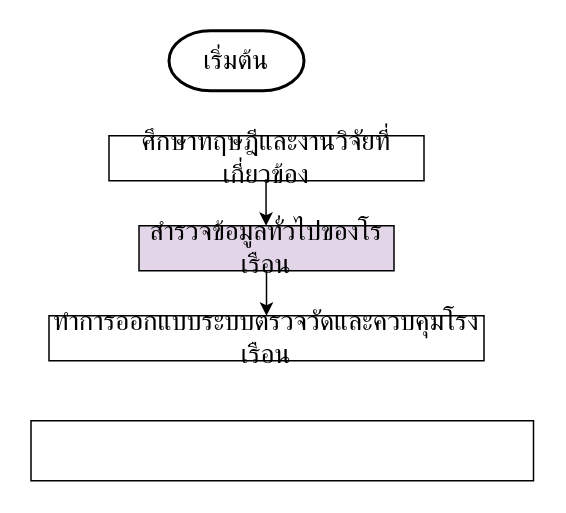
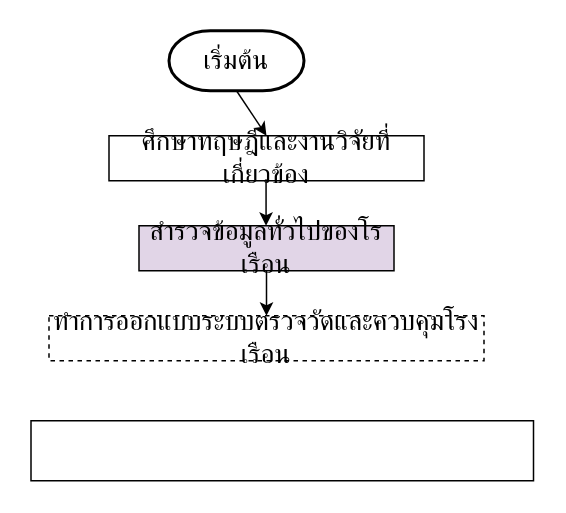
edge "เริ่มต้น" -> "ศึกษาทฤษฎีและงานวิจัยที่เกี่ยวข้อง": added
node "ทำการออกแบบระบบตรวจวัดและควบคุมโรงเรือน": style solid -> dashed
